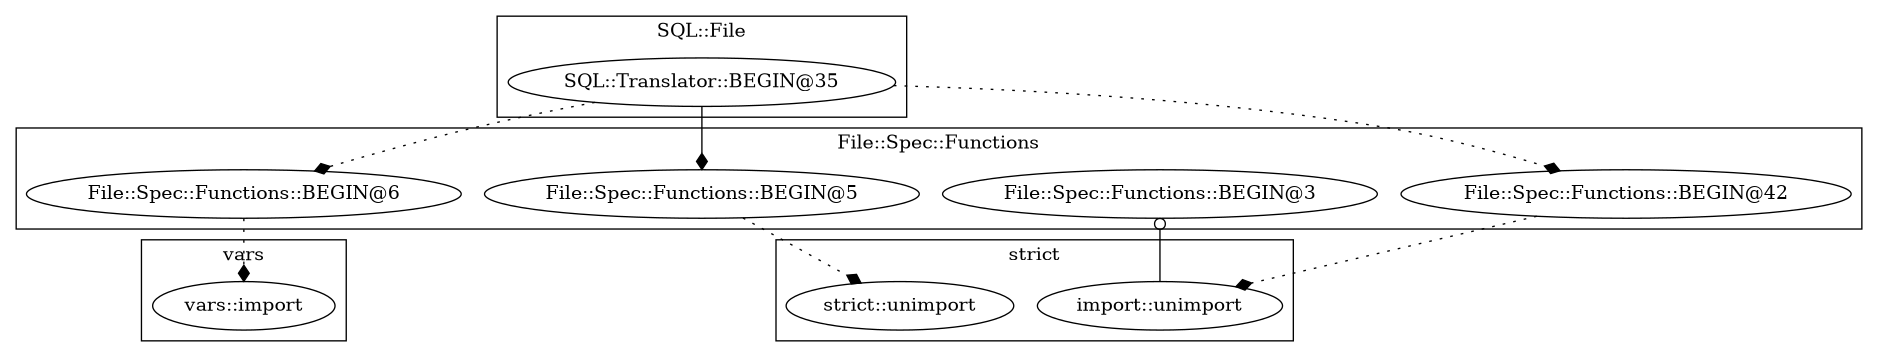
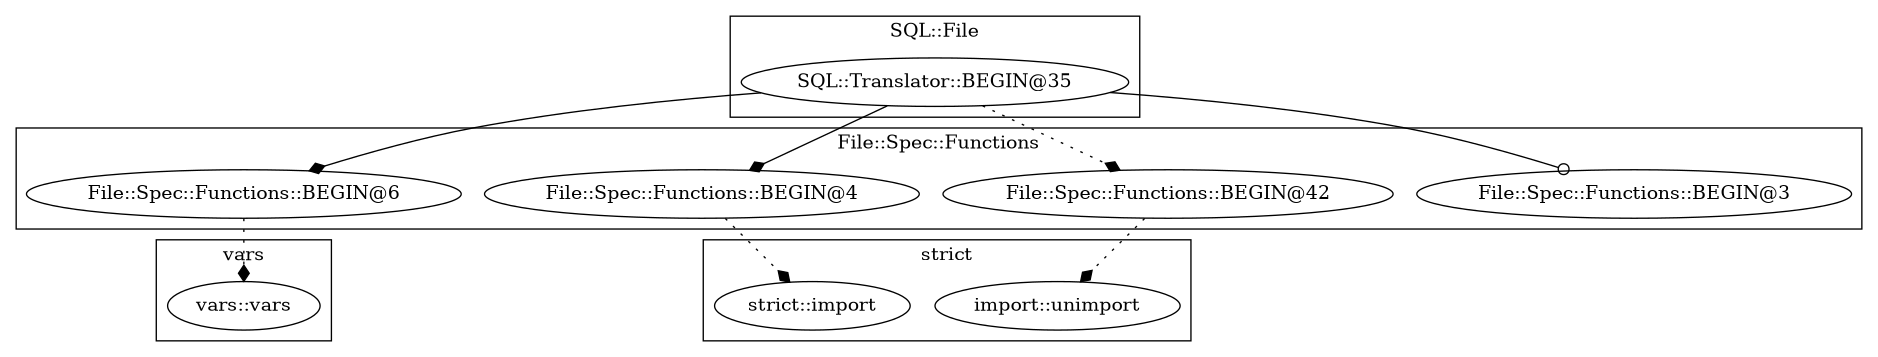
edge "SQL::Translator::BEGIN@35" -> "File::Spec::Functions::BEGIN@6": style dotted -> solid
node "File::Spec::Functions::BEGIN@5": label "File::Spec::Functions::BEGIN@5" -> "File::Spec::Functions::BEGIN@4"
edge "import::unimport" -> "File::Spec::Functions::BEGIN@3": now "SQL::Translator::BEGIN@35" -> "File::Spec::Functions::BEGIN@3"
node "vars::import": label "vars::import" -> "vars::vars"
node "strict::unimport": label "strict::unimport" -> "strict::import"
